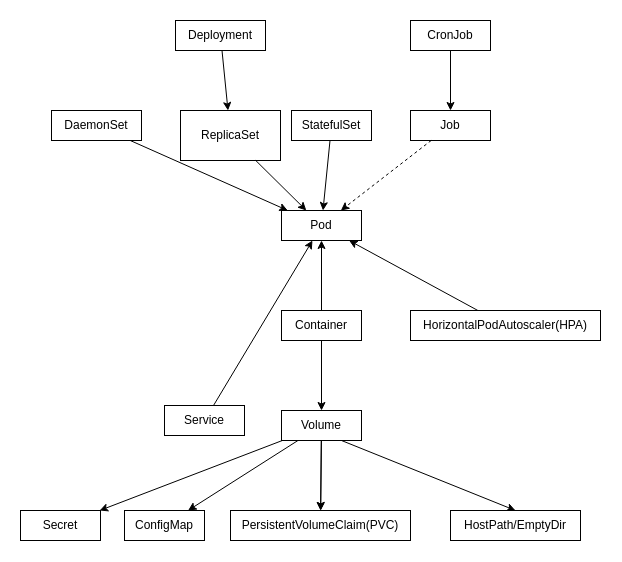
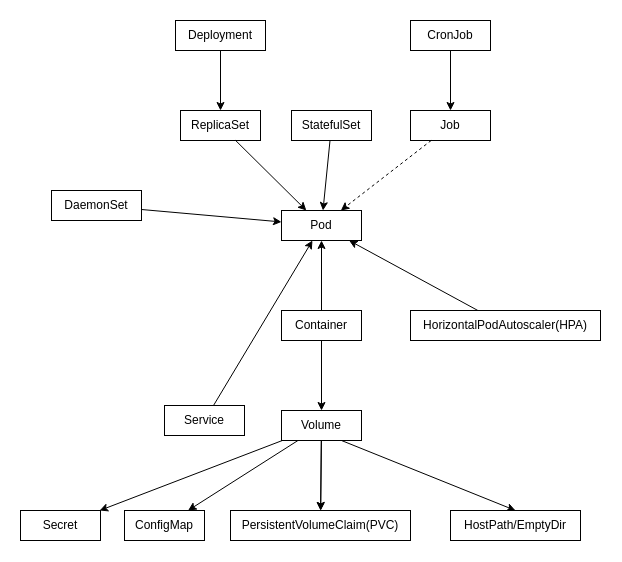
node "DaemonSet": moved (97, 126) -> (97, 206)
node "ReplicaSet": size 100x50 -> 80x30
